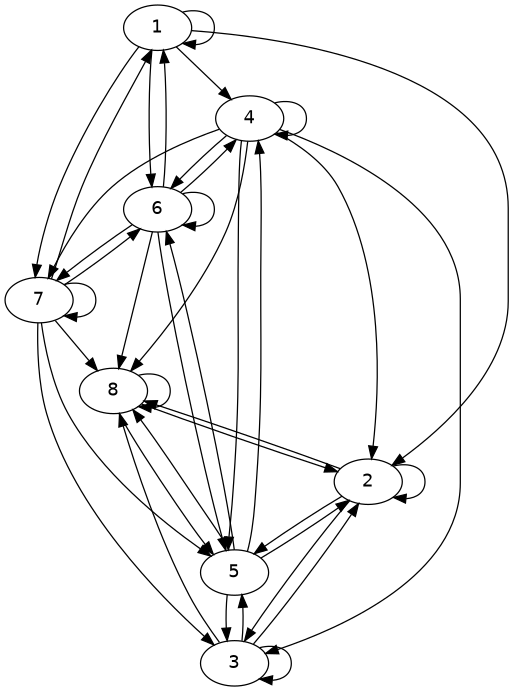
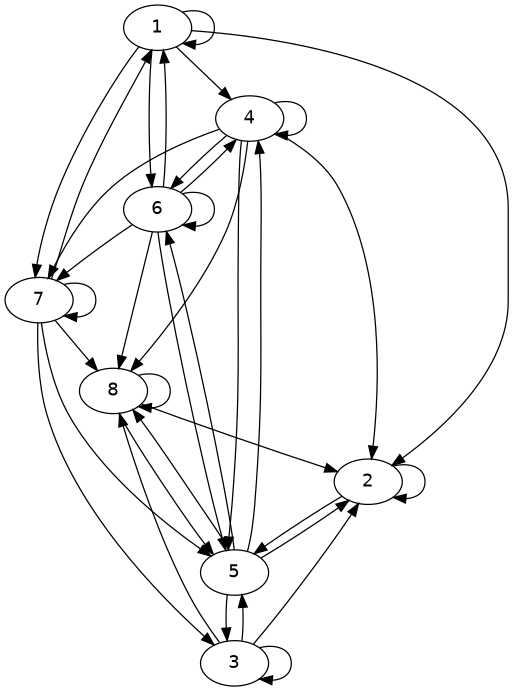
edge "7" -> "6": removed
edge "4" -> "3": removed
edge "2" -> "8": removed
edge "2" -> "3": removed
